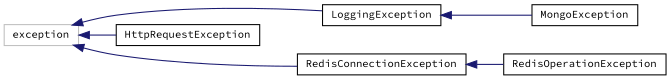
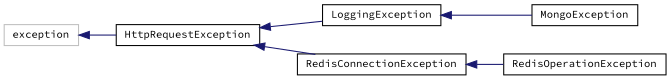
edge "LoggingException" -> "exception": now "LoggingException" -> "HttpRequestException"
edge "RedisConnectionException" -> "exception": now "RedisConnectionException" -> "HttpRequestException"
